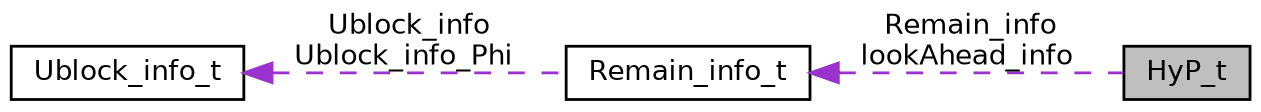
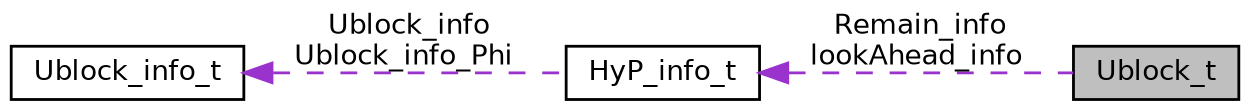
node "Remain_info_t": label "Remain_info_t" -> "HyP_info_t"
node "HyP_t": label "HyP_t" -> "Ublock_t"
